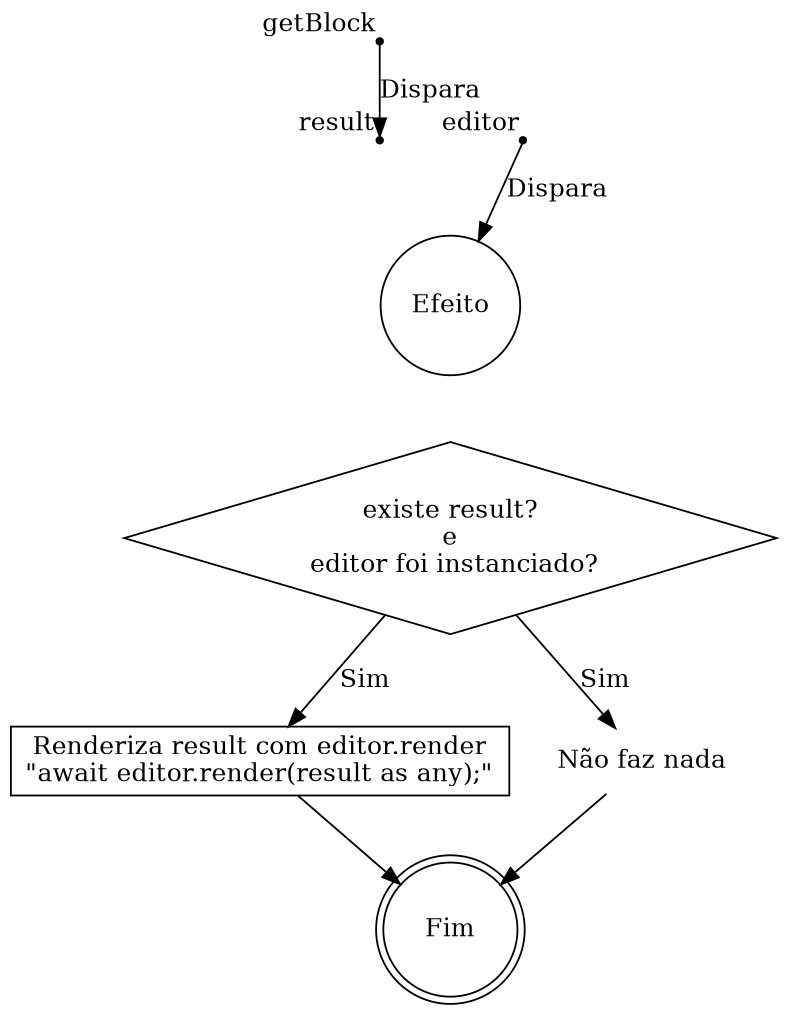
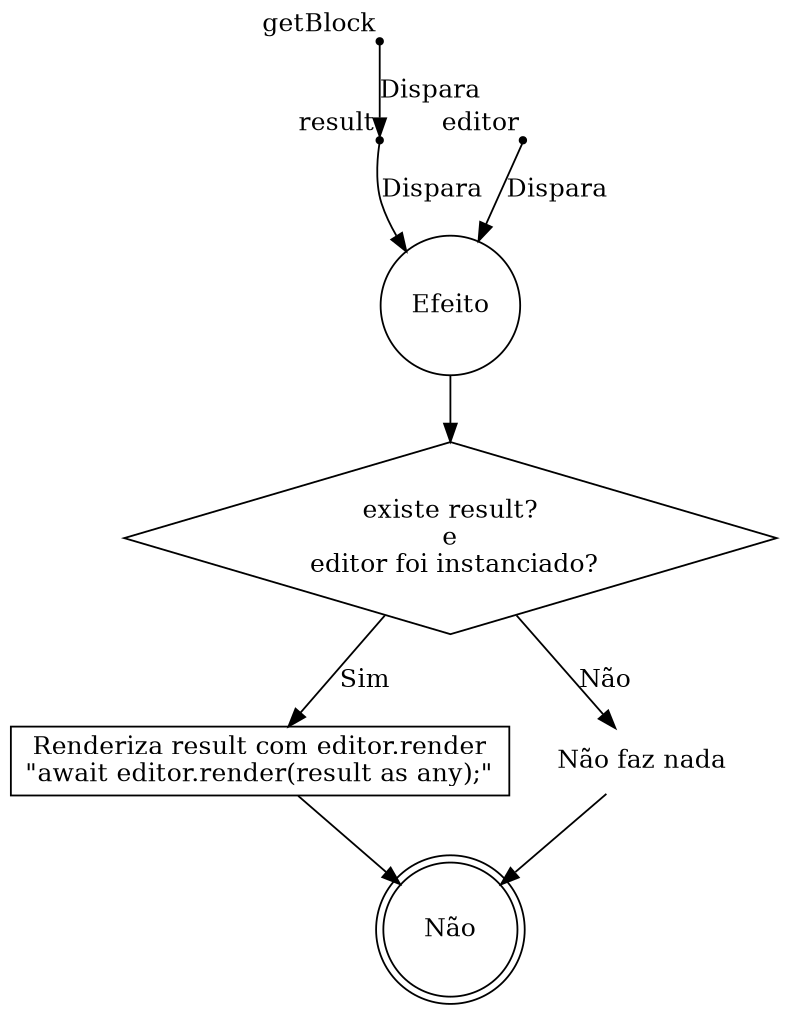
edge "result" -> "Efeito": added, label "Dispara"
edge "Efeito" -> "existe result? e editor foi instanciado?": added
edge "existe result? e editor foi instanciado?" -> "Não faz nada": label "Sim" -> "Não"
node "Fim": label "Fim" -> "Não"
